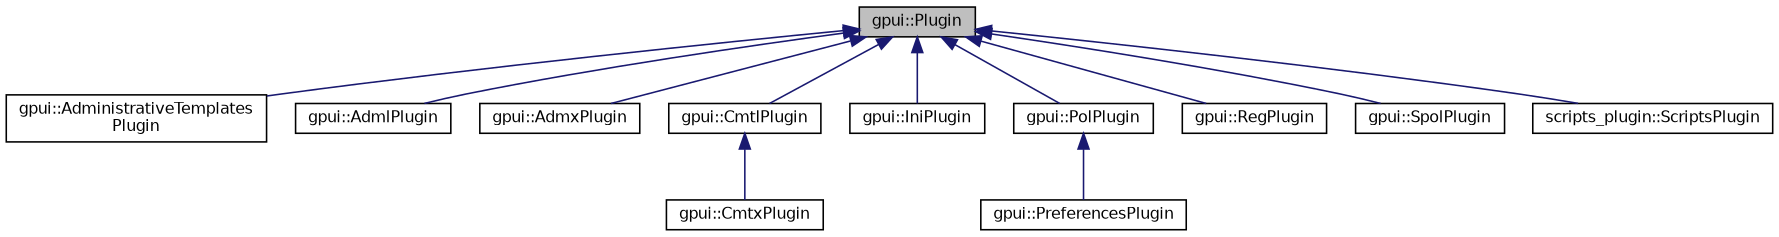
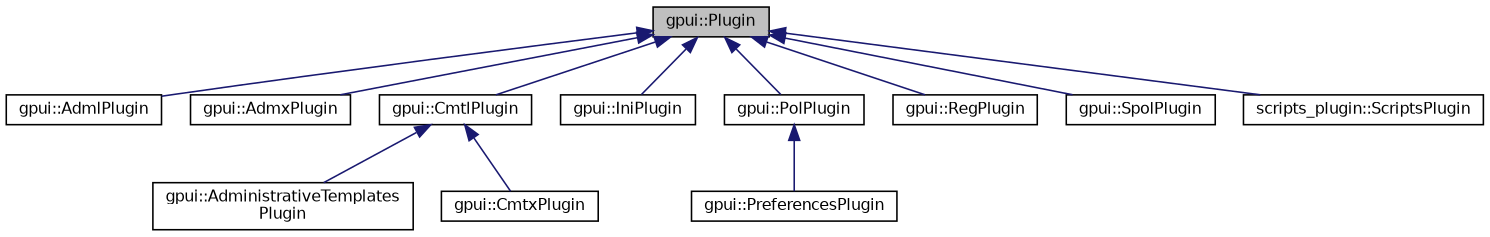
edge "gpui::AdministrativeTemplates Plugin" -> "gpui::Plugin": now "gpui::AdministrativeTemplates Plugin" -> "gpui::CmtlPlugin"
